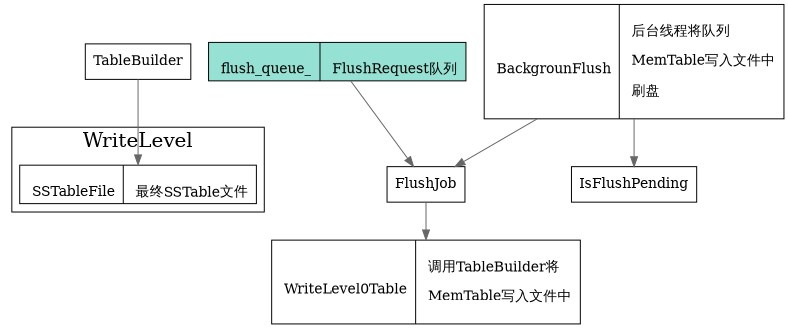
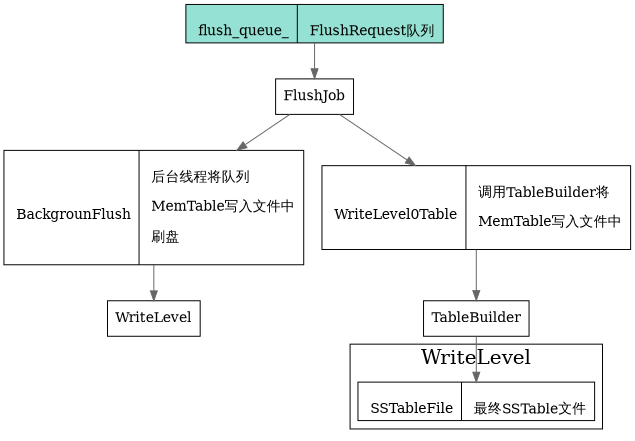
edge "BackgrounFlush" -> "FlushJob": reversed
node "IsFlushPending": label "IsFlushPending" -> "WriteLevel"
edge "WriteLevel0Table" -> "TableBuilder": added
